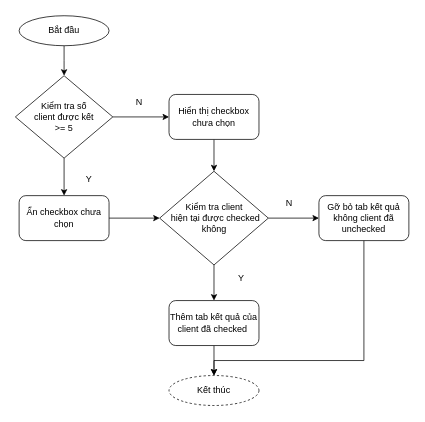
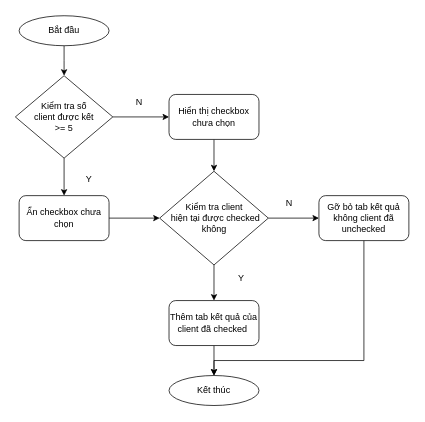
node "Kết thúc": style dashed -> solid
